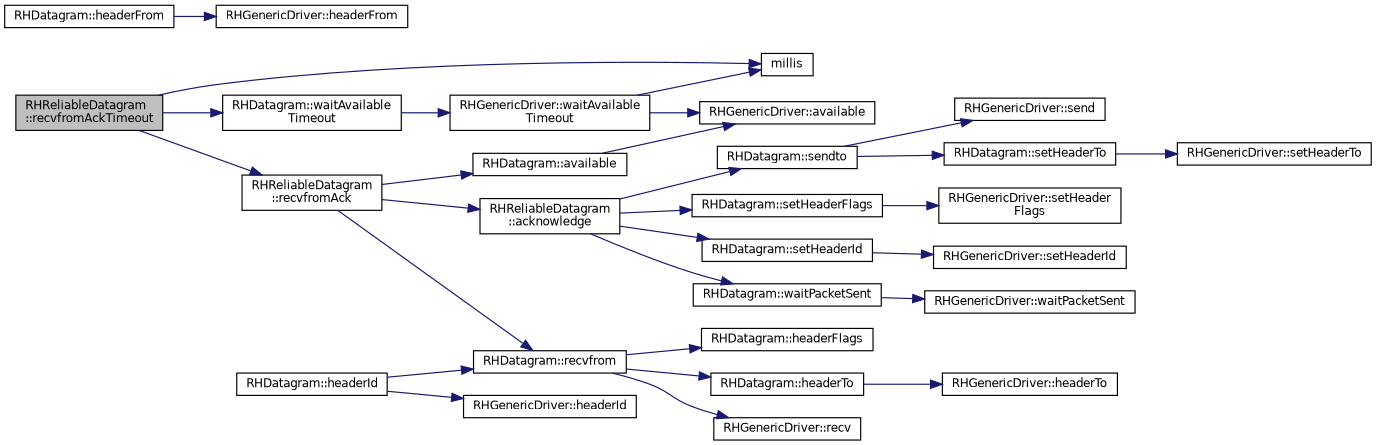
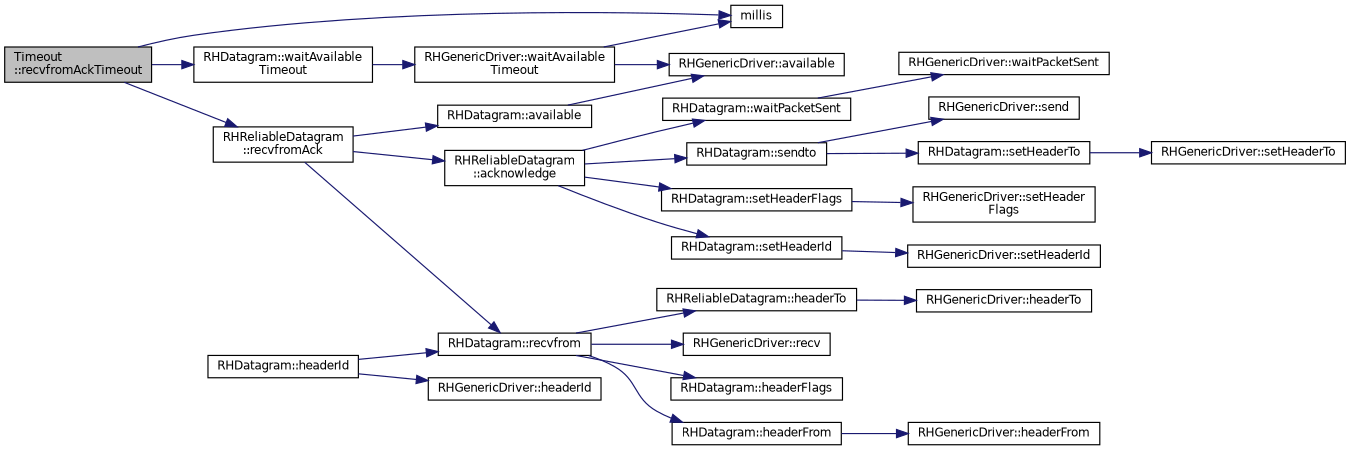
node "RHReliableDatagram ::recvfromAckTimeout": label "RHReliableDatagram ::recvfromAckTimeout" -> "Timeout ::recvfromAckTimeout"
edge "RHDatagram::recvfrom" -> "RHDatagram::headerFrom": added
node "RHDatagram::headerTo": label "RHDatagram::headerTo" -> "RHReliableDatagram::headerTo"
